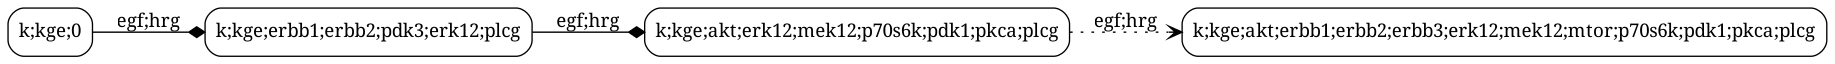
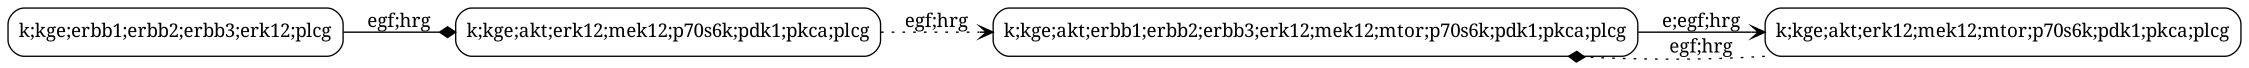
node "k;kge;0": removed
node "k;kge;erbb1;erbb2;pdk3;erk12;plcg": label "k;kge;erbb1;erbb2;pdk3;erk12;plcg" -> "k;kge;erbb1;erbb2;erbb3;erk12;plcg"
node "k;kge;akt;erk12;mek12;mtor;p70s6k;pdk1;pkca;plcg": added
